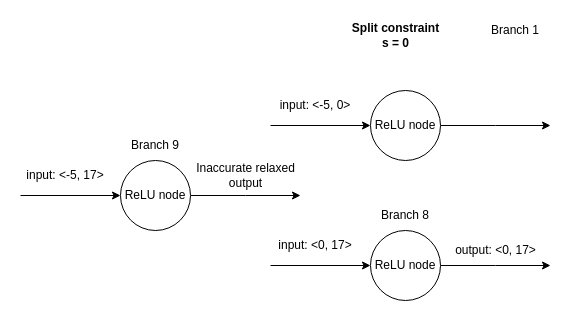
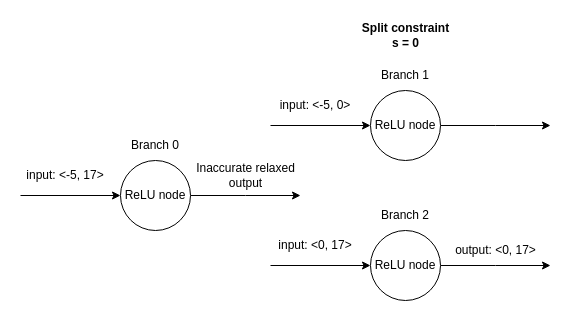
node "Branch 1": moved (516, 31) -> (406, 76)
node "Split constraint s = 0": moved (396, 36) -> (406, 36)
node "Branch 9": label "Branch 9" -> "Branch 0"
node "Branch 8": label "Branch 8" -> "Branch 2"
